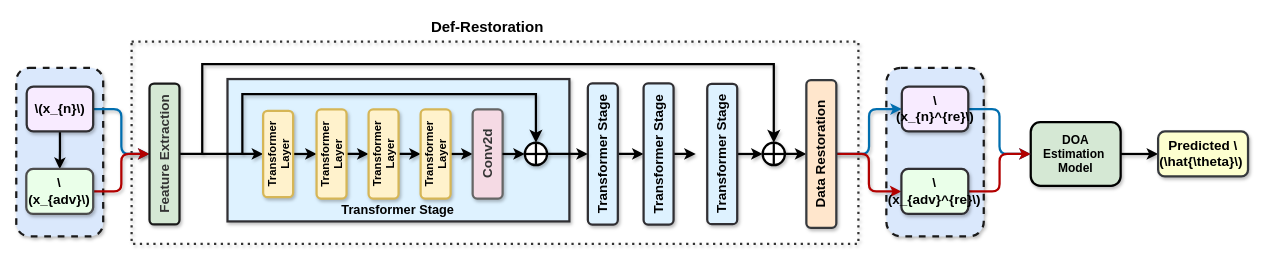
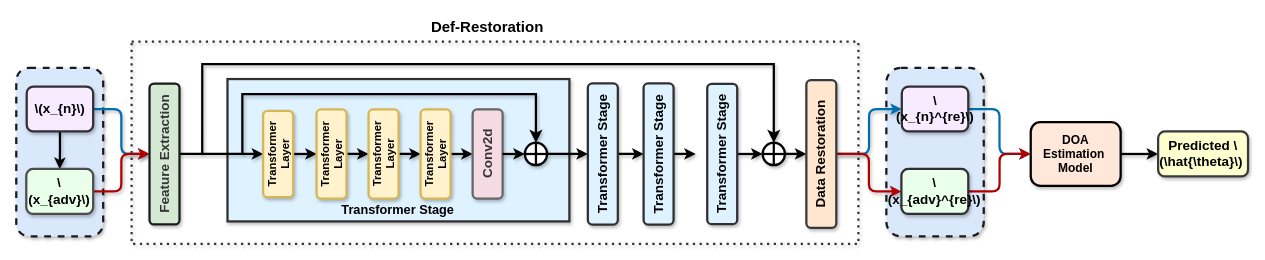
node "DOA Estimation Model": fillcolor #d5e8d4 -> #ffe8d9
